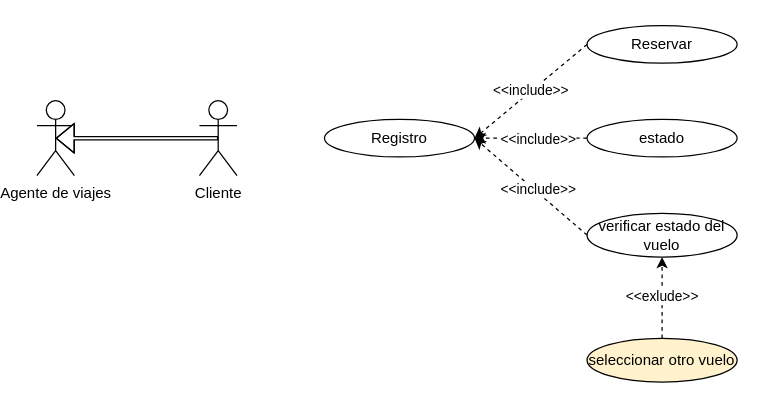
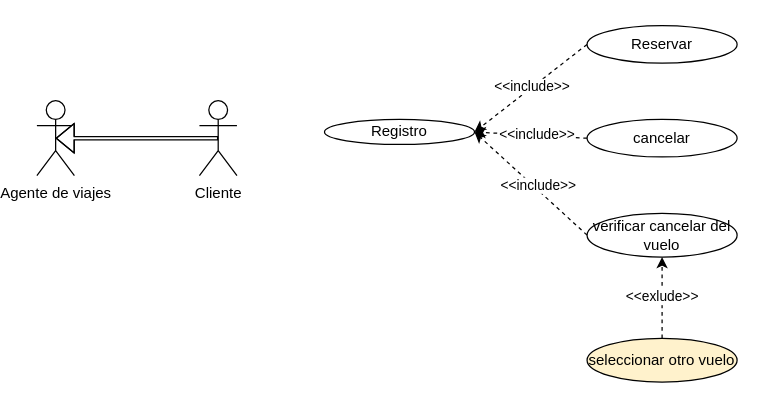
node "Registro": size 150x38 -> 150x25
node "estado": label "estado" -> "cancelar"
node "verificar estado del vuelo": label "verificar estado del vuelo" -> "verificar cancelar del vuelo"
